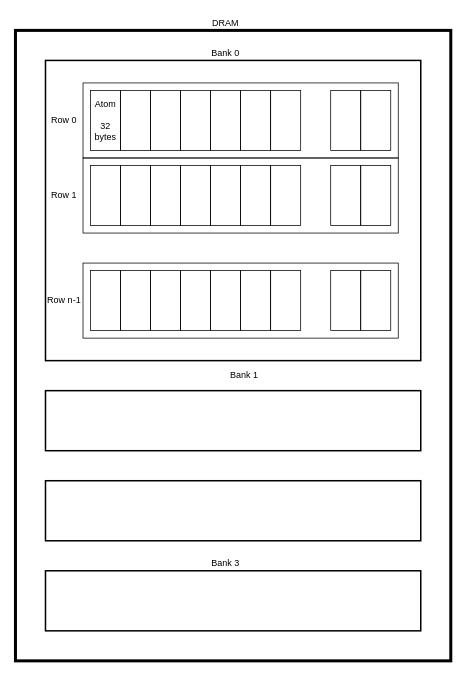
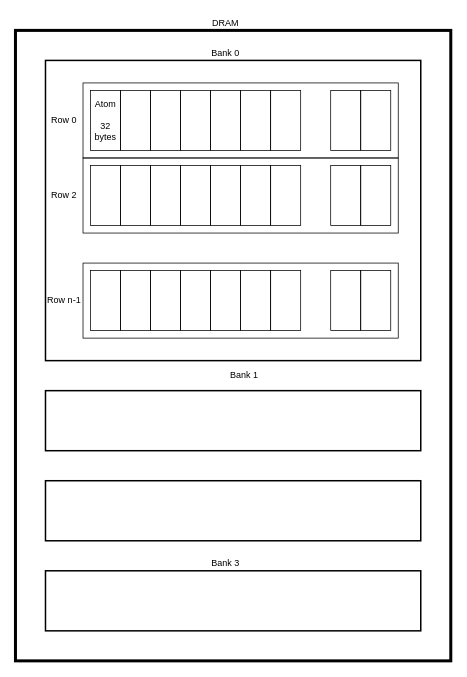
node "Row 1": label "Row 1" -> "Row 2"
